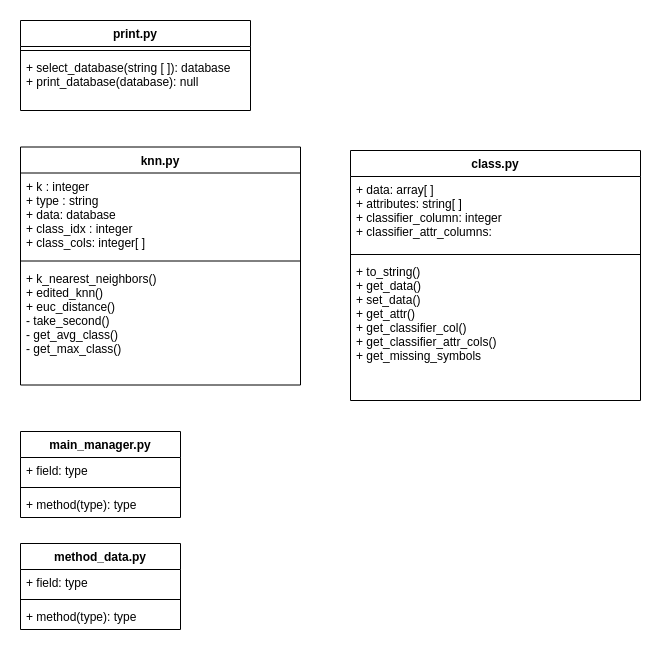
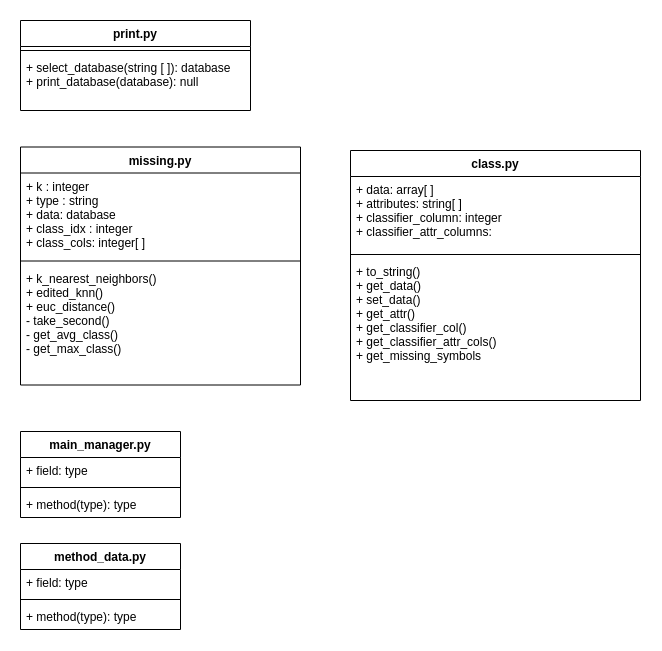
node "knn.py": label "knn.py" -> "missing.py"
